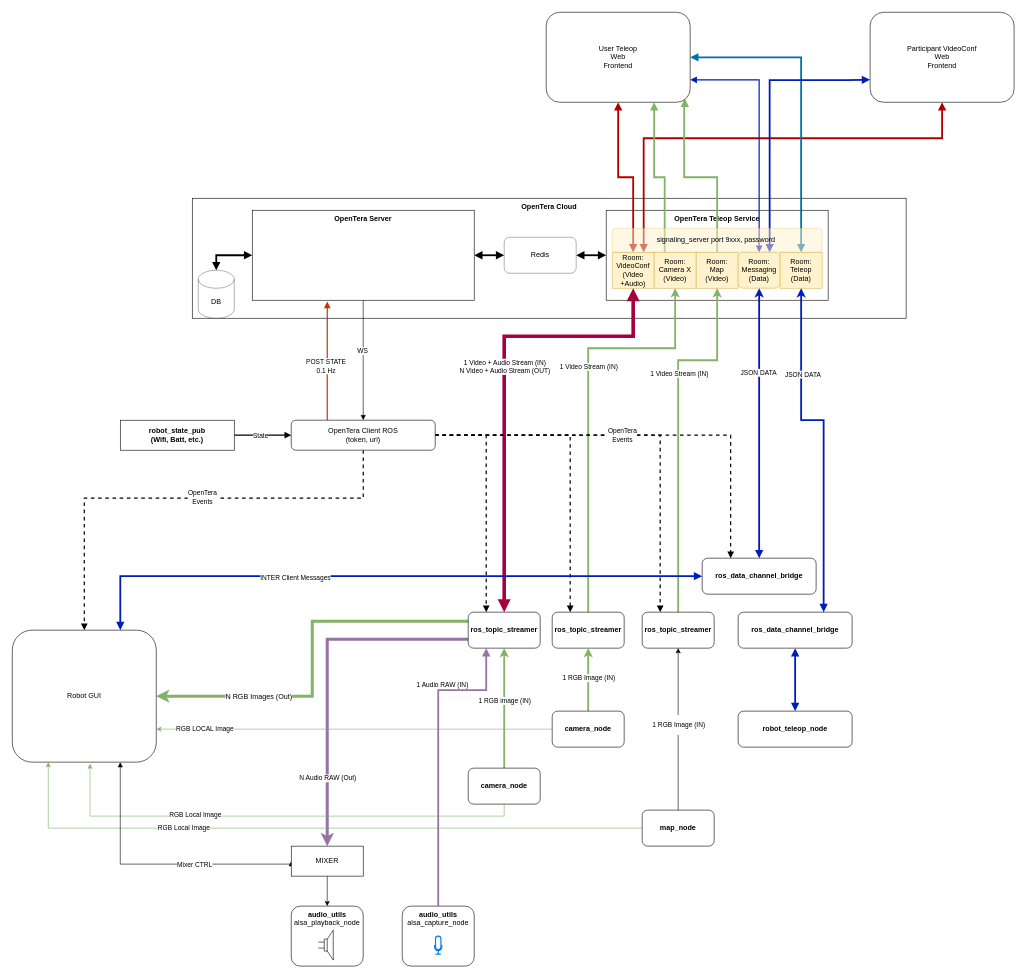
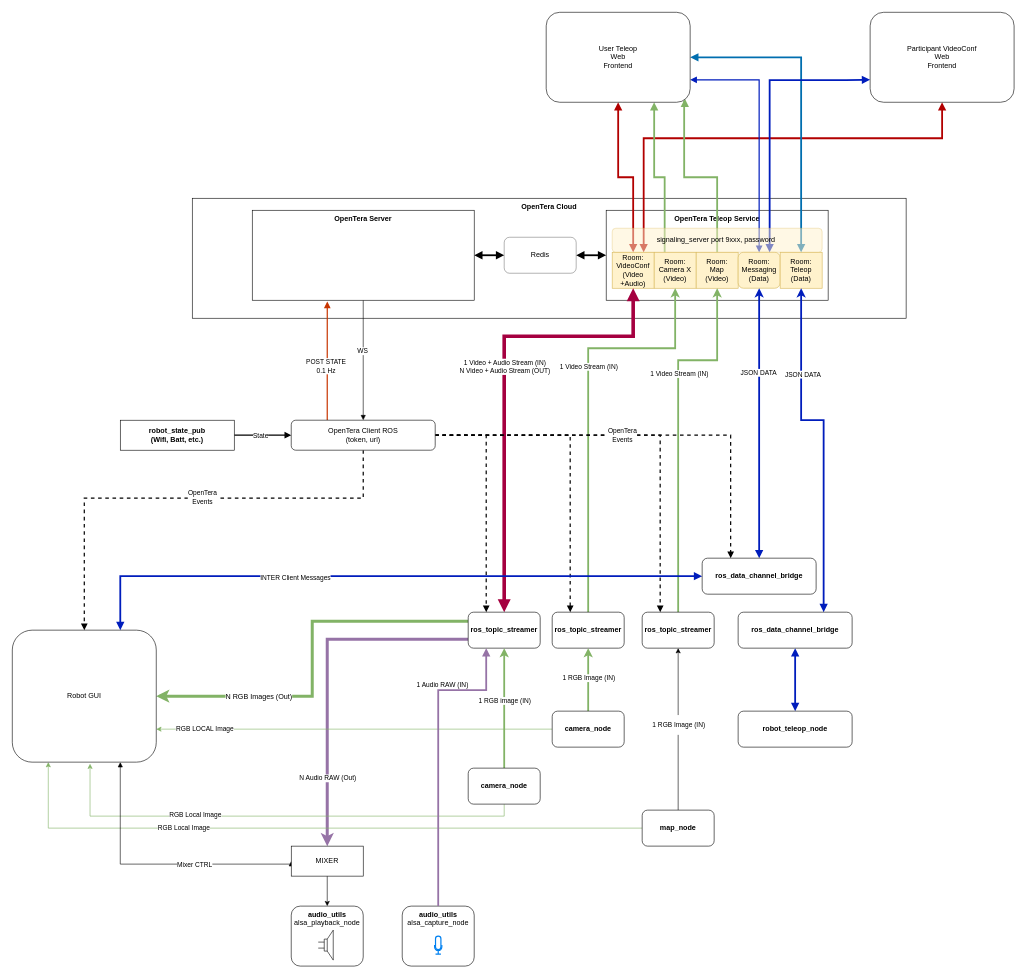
edge "OpenTera Server" -- "DB": removed
node "DB": removed
